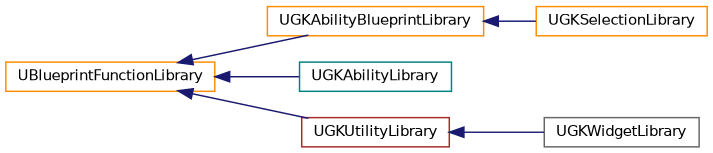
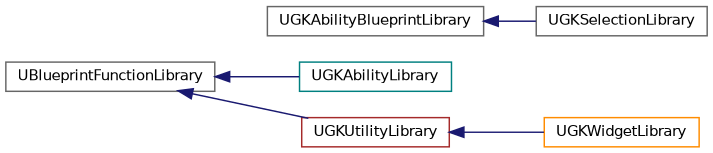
node "UGKAbilityBlueprintLibrary": color darkorange -> gray40
node "UGKSelectionLibrary": color darkorange -> gray40
edge "UGKAbilityBlueprintLibrary" -> "UBlueprintFunctionLibrary": removed
node "UBlueprintFunctionLibrary": color darkorange -> gray40
node "UGKWidgetLibrary": color gray40 -> darkorange
